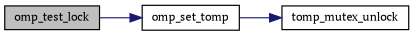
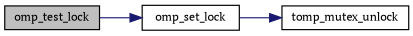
node "omp_set_tomp": label "omp_set_tomp" -> "omp_set_lock"
